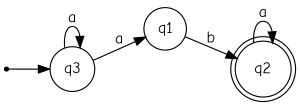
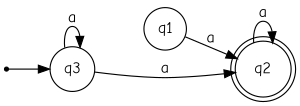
edge "q1" -> "q2": label "b" -> "a"
edge "q3" -> "q1": now "q3" -> "q2"
